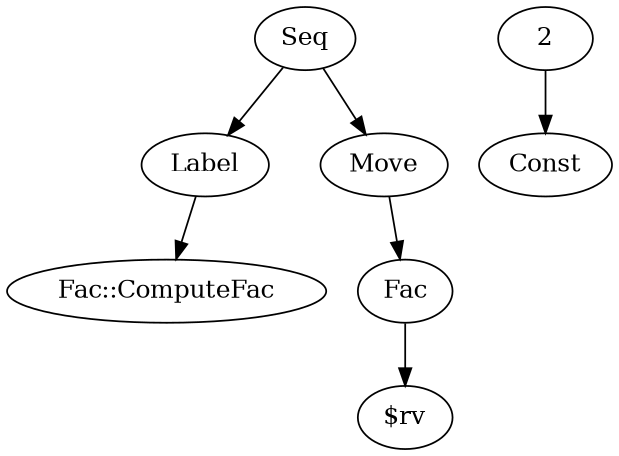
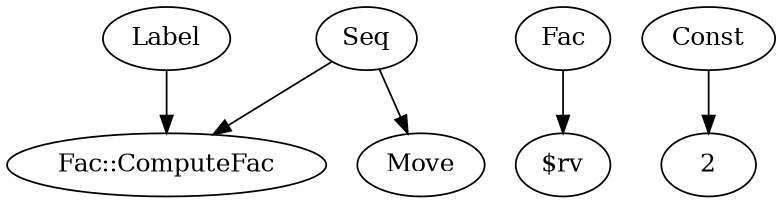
edge "2" -> "Const": reversed
edge "Seq" -> "Label": now "Seq" -> "Fac::ComputeFac"
edge "Move" -> "Fac": removed
